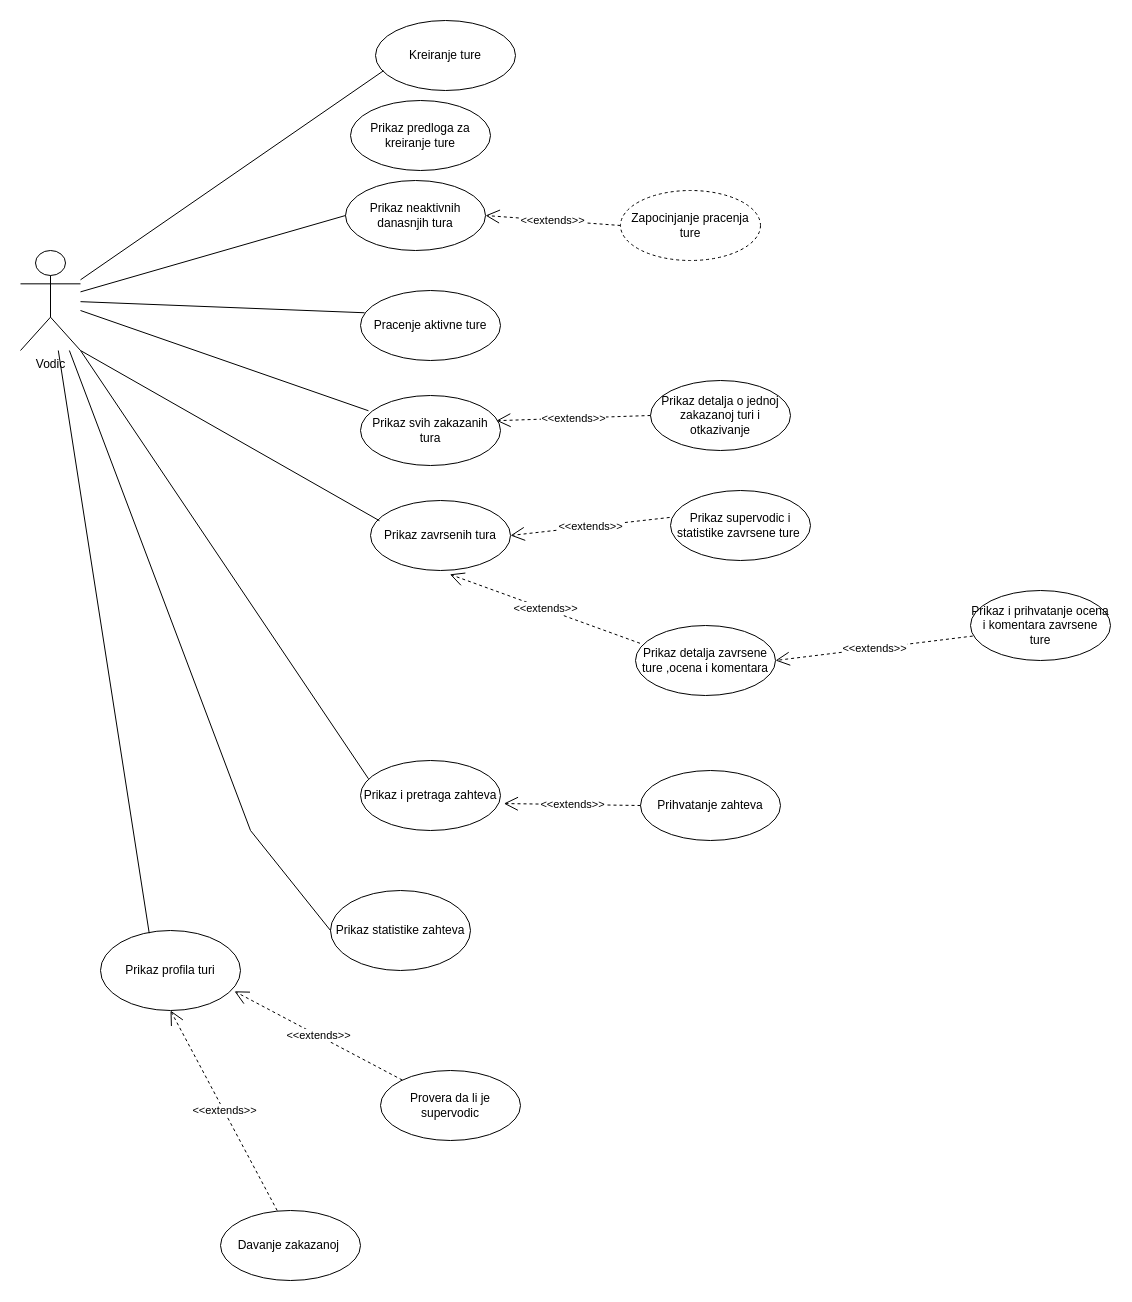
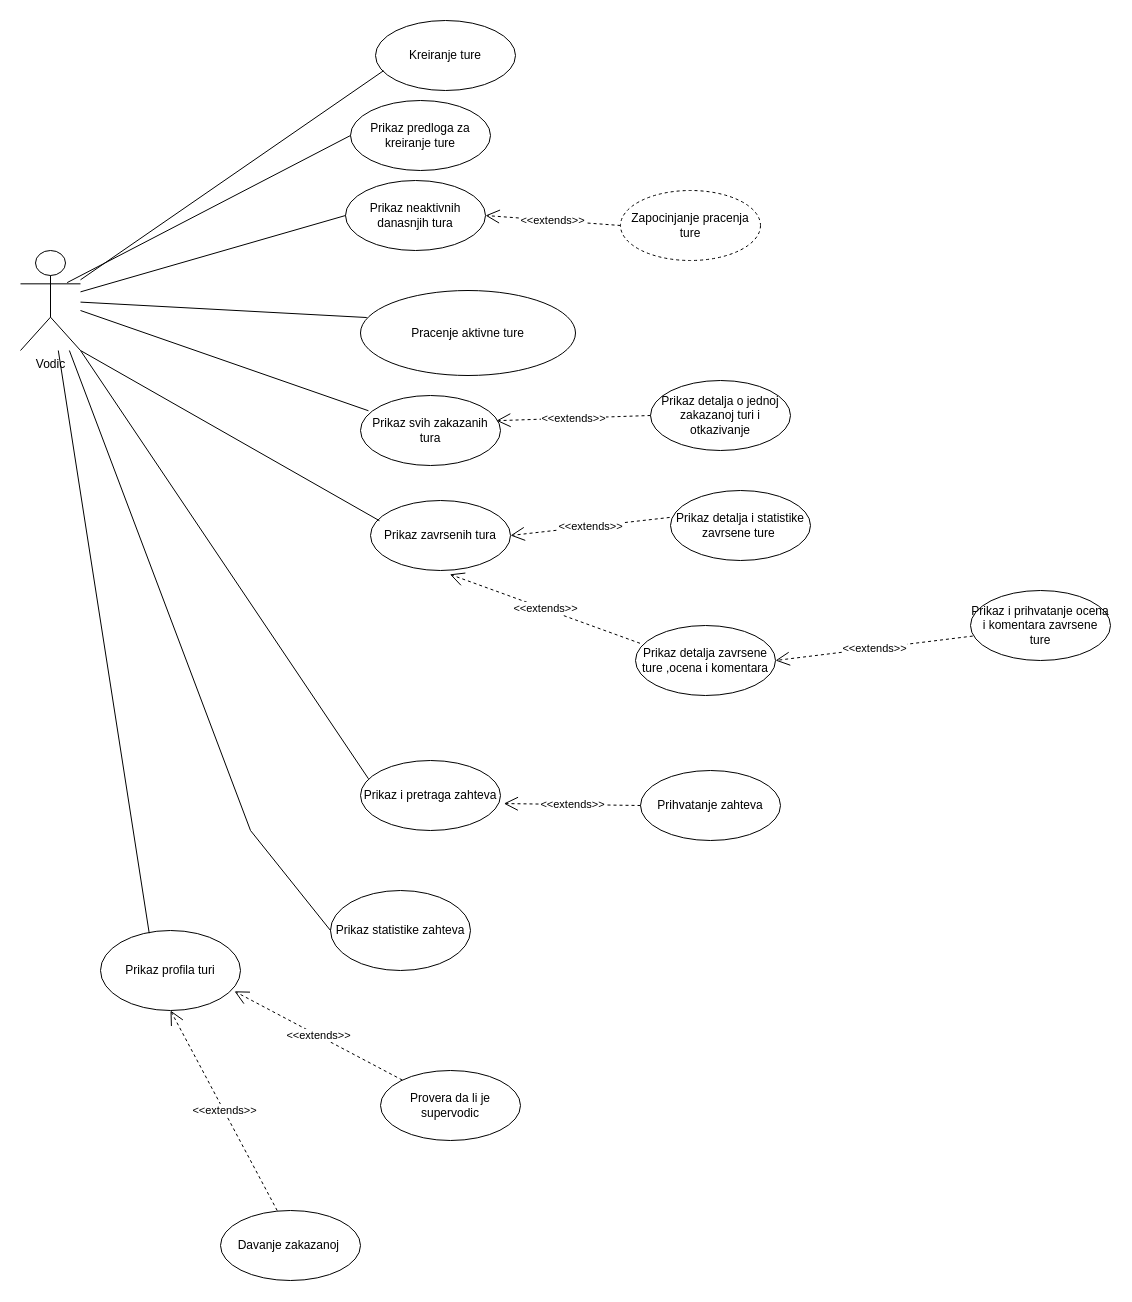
edge "Prikaz predloga za kreiranje ture" -- "Vodic": added
node "Pracenje aktivne ture": size 140x70 -> 215x85
node "Prikaz supervodic i statistike zavrsene ture": label "Prikaz supervodic i statistike zavrsene ture" -> "Prikaz detalja i statistike zavrsene ture"
